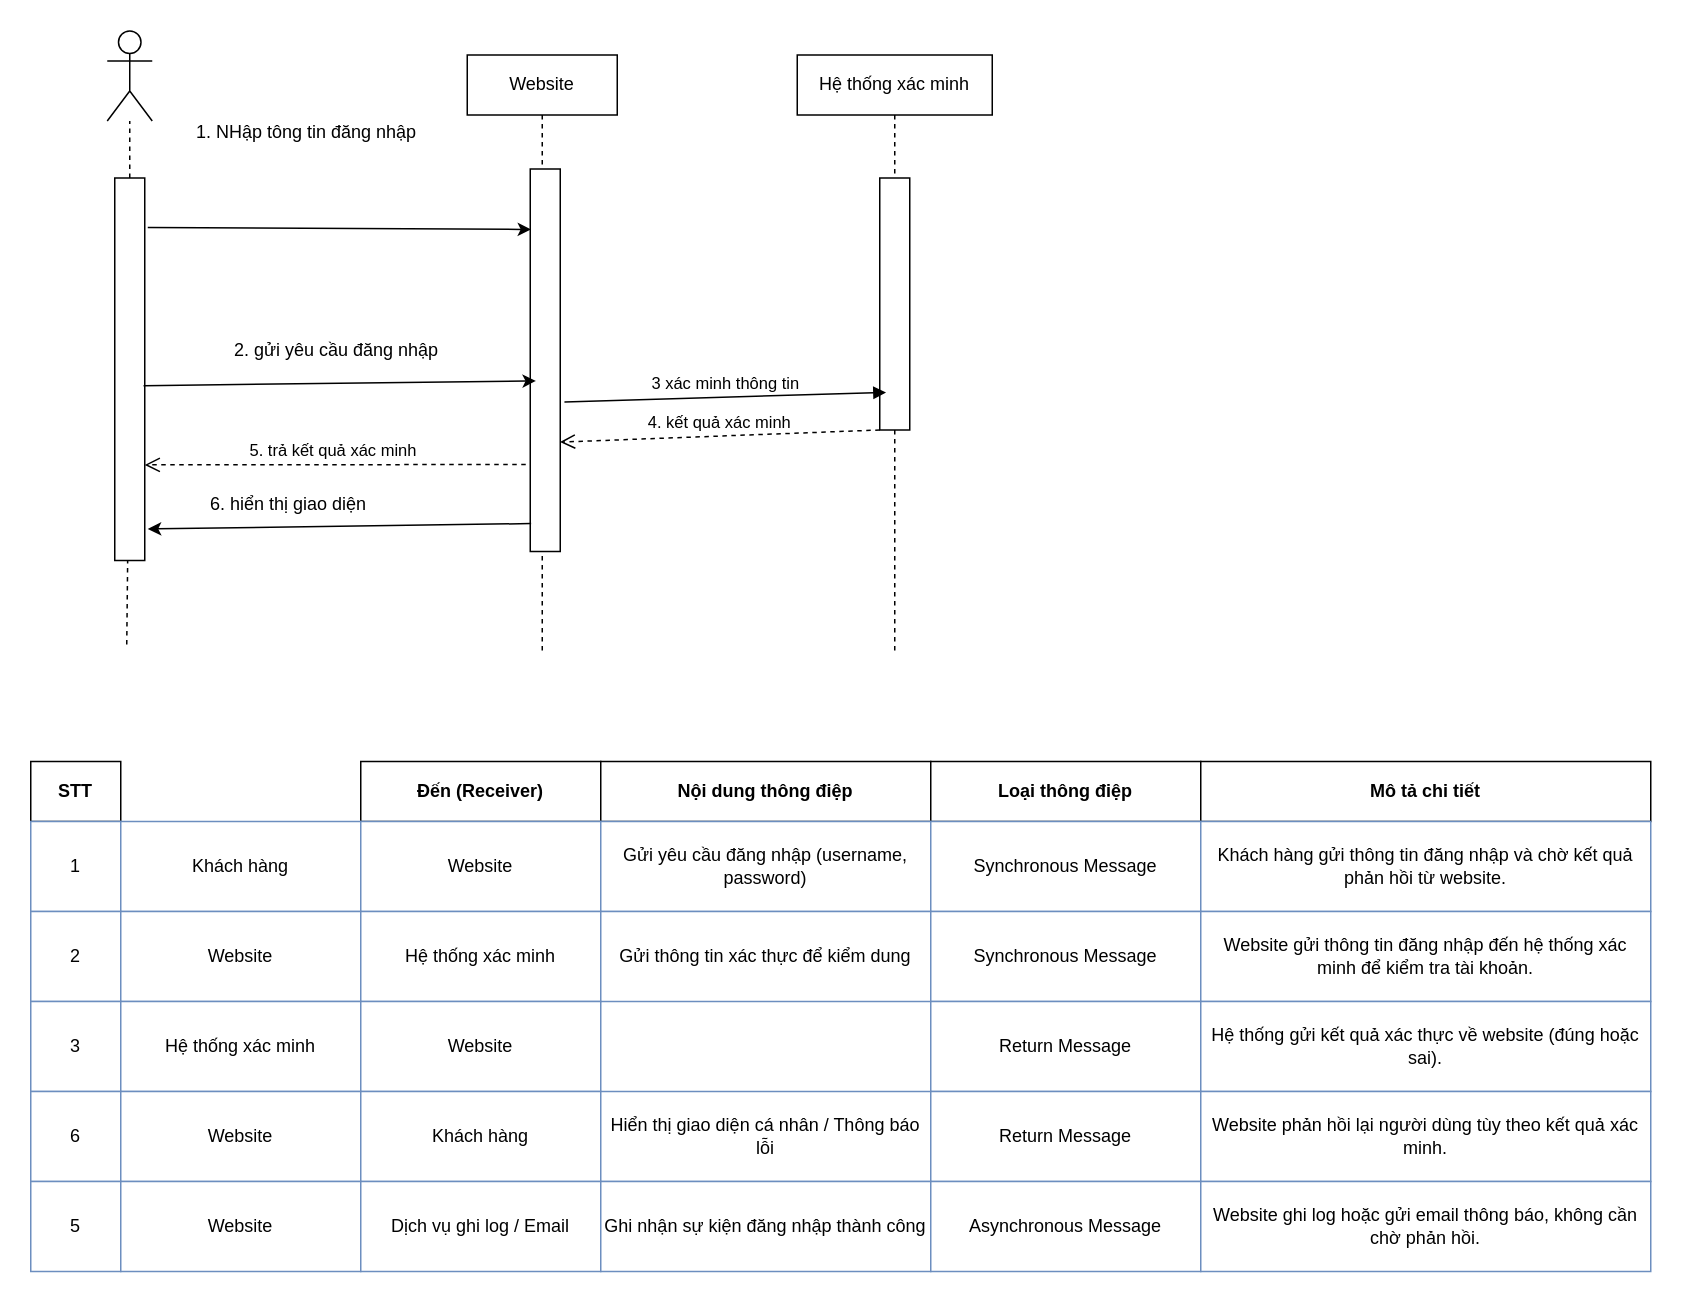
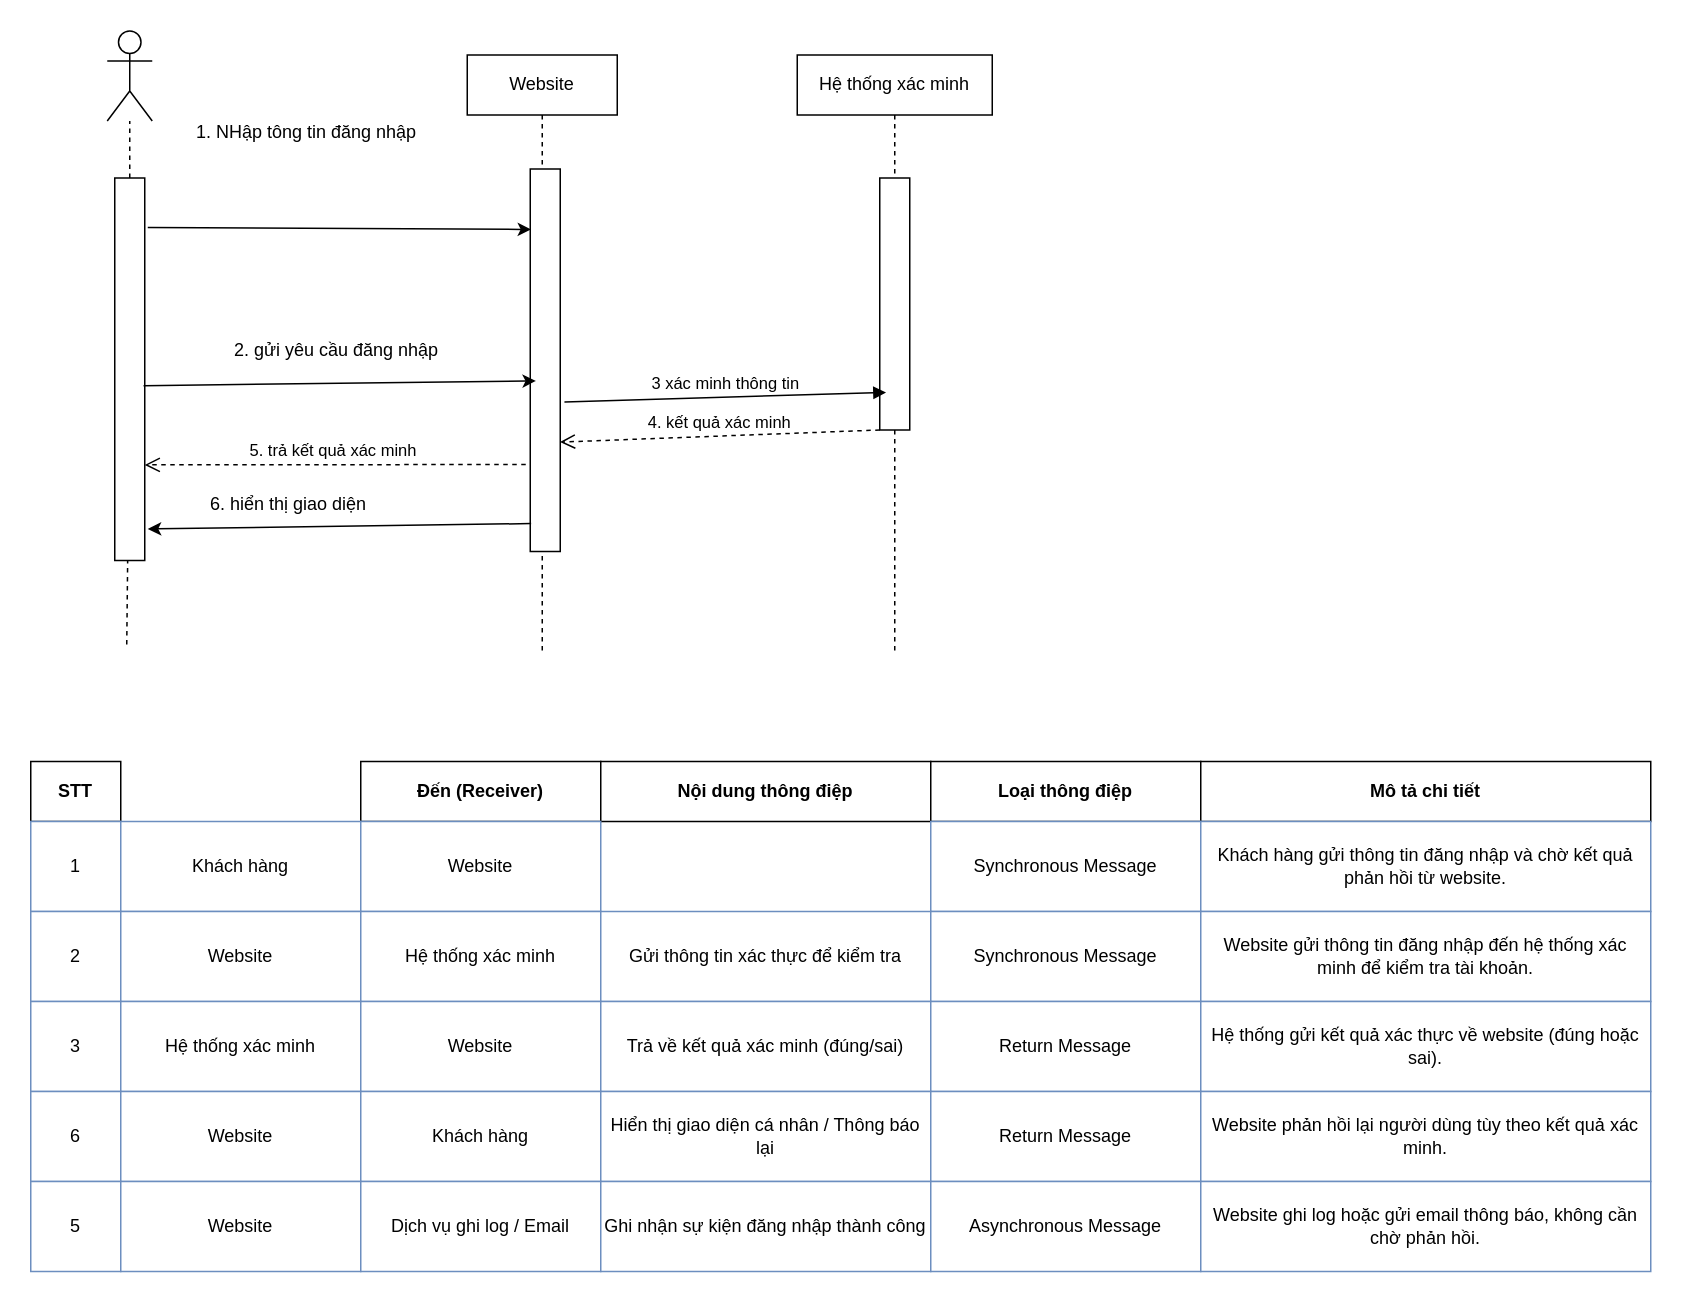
node "Gửi yêu cầu đăng nhập (username, password)": removed
node "Gửi thông tin xác thực để kiểm dung": label "Gửi thông tin xác thực để kiểm dung" -> "Gửi thông tin xác thực để kiểm tra"
node "Trả về kết quả xác minh (đúng/sai)": added
node "Hiển thị giao diện cá nhân / Thông báo lỗi": label "Hiển thị giao diện cá nhân / Thông báo lỗi" -> "Hiển thị giao diện cá nhân / Thông báo lại"
